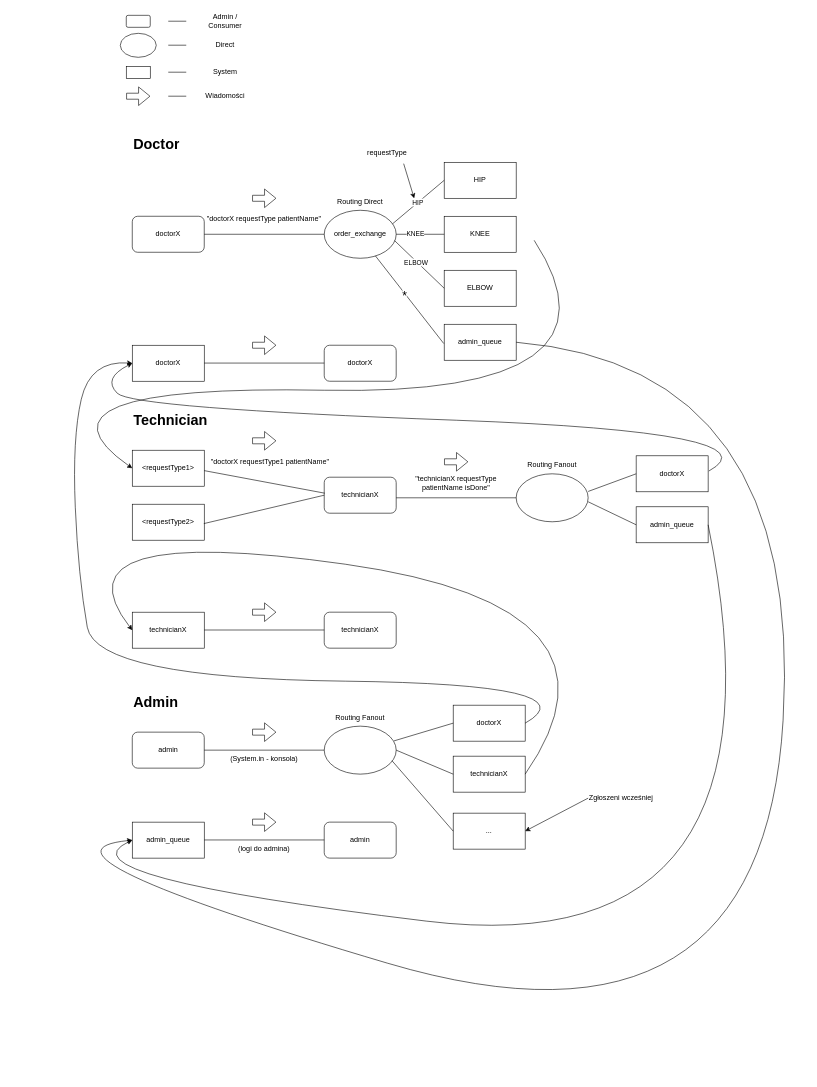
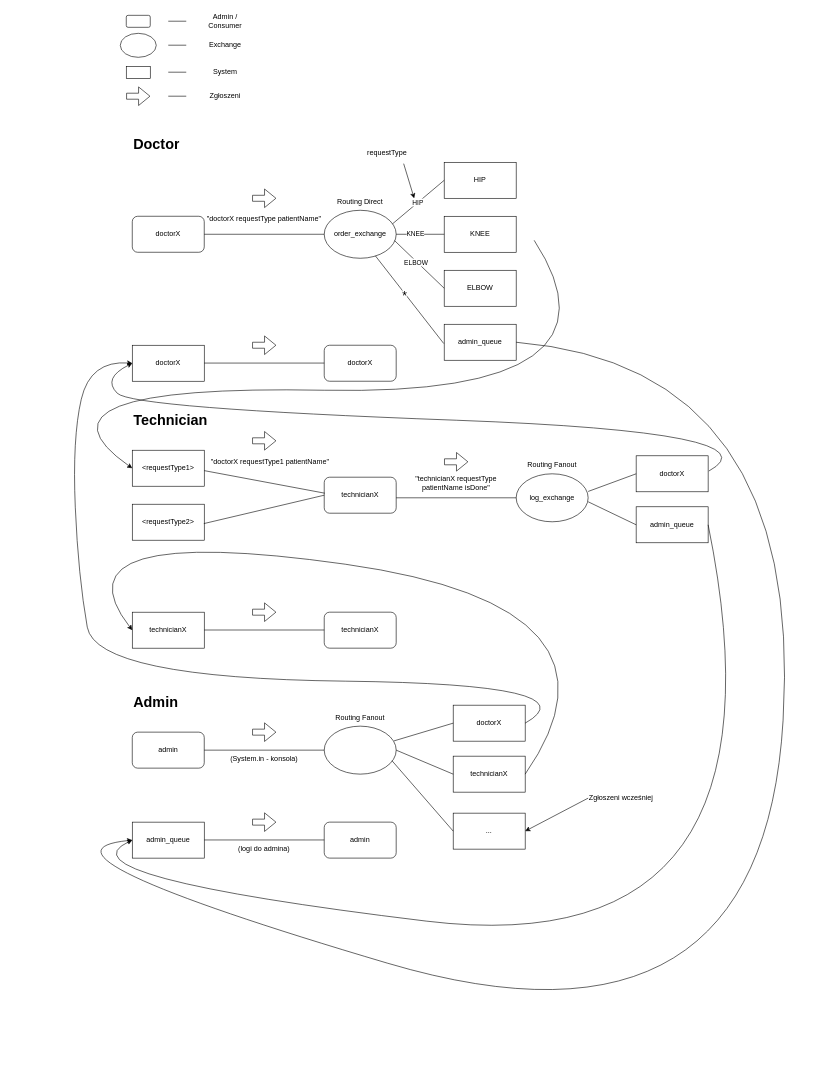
node "Direct": label "Direct" -> "Exchange"
node "Wiadomości": label "Wiadomości" -> "Zgłoszeni"
node "log_exchange": added
